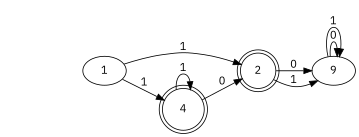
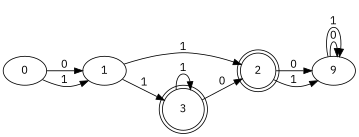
node "0": added
node "4": label "4" -> "3"
